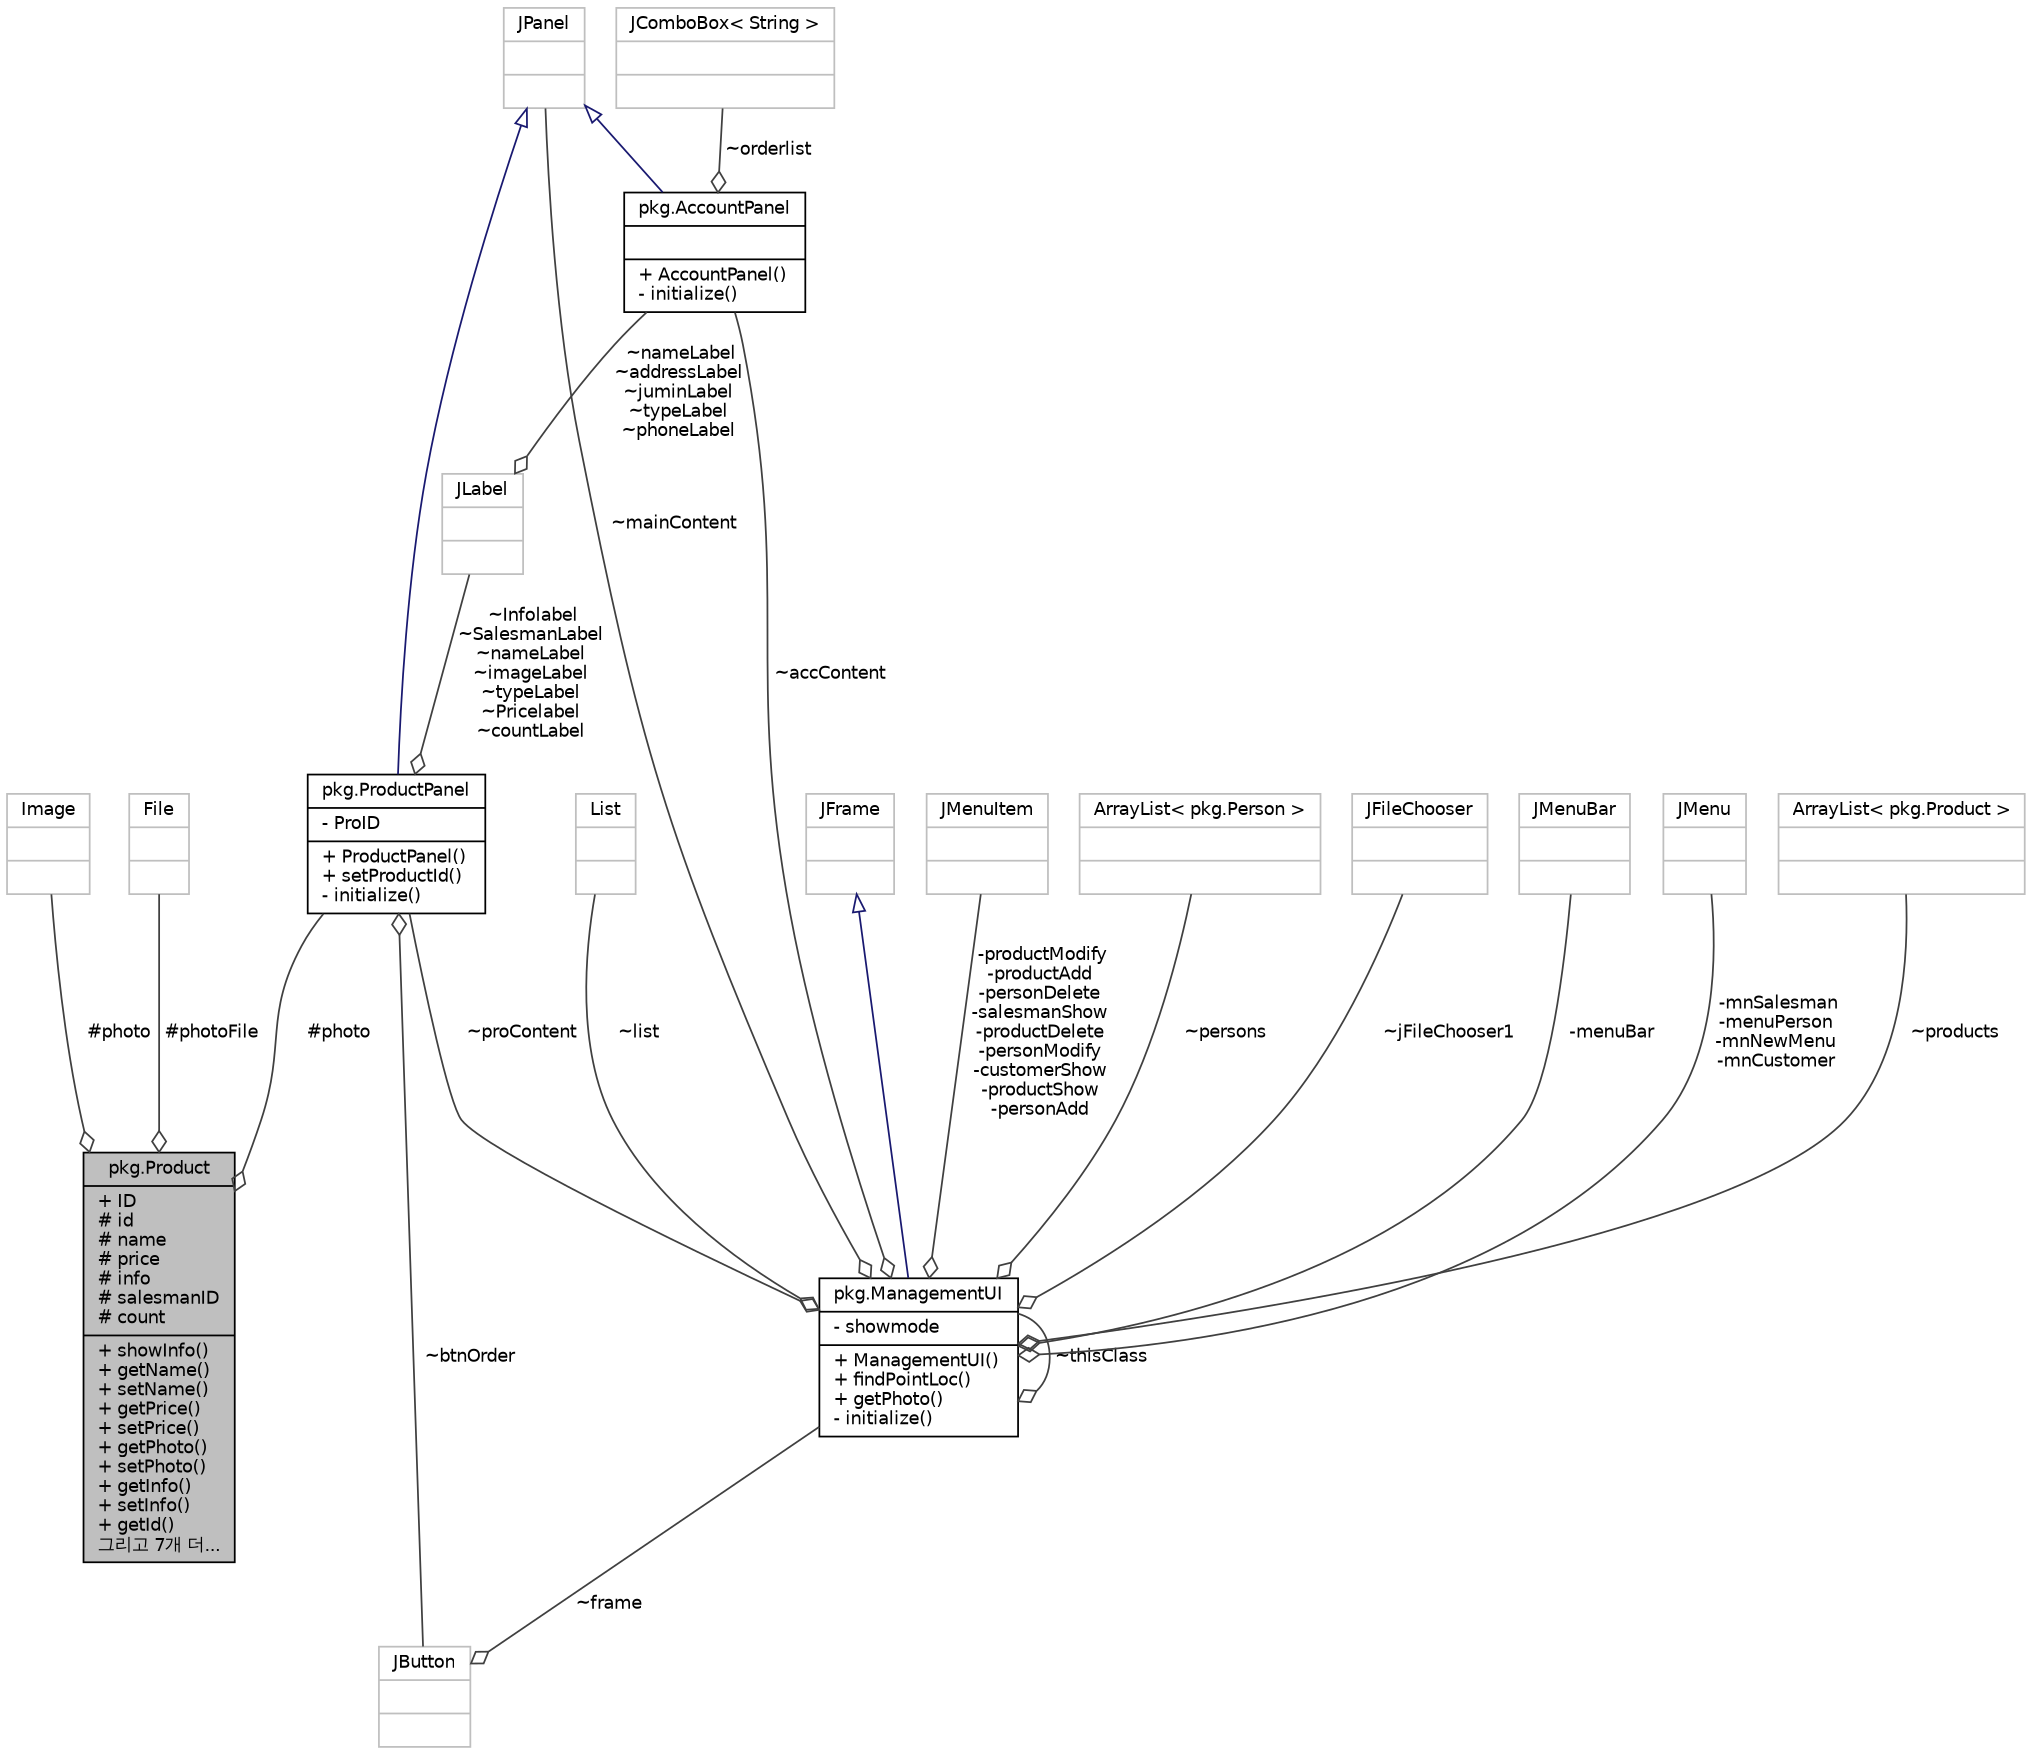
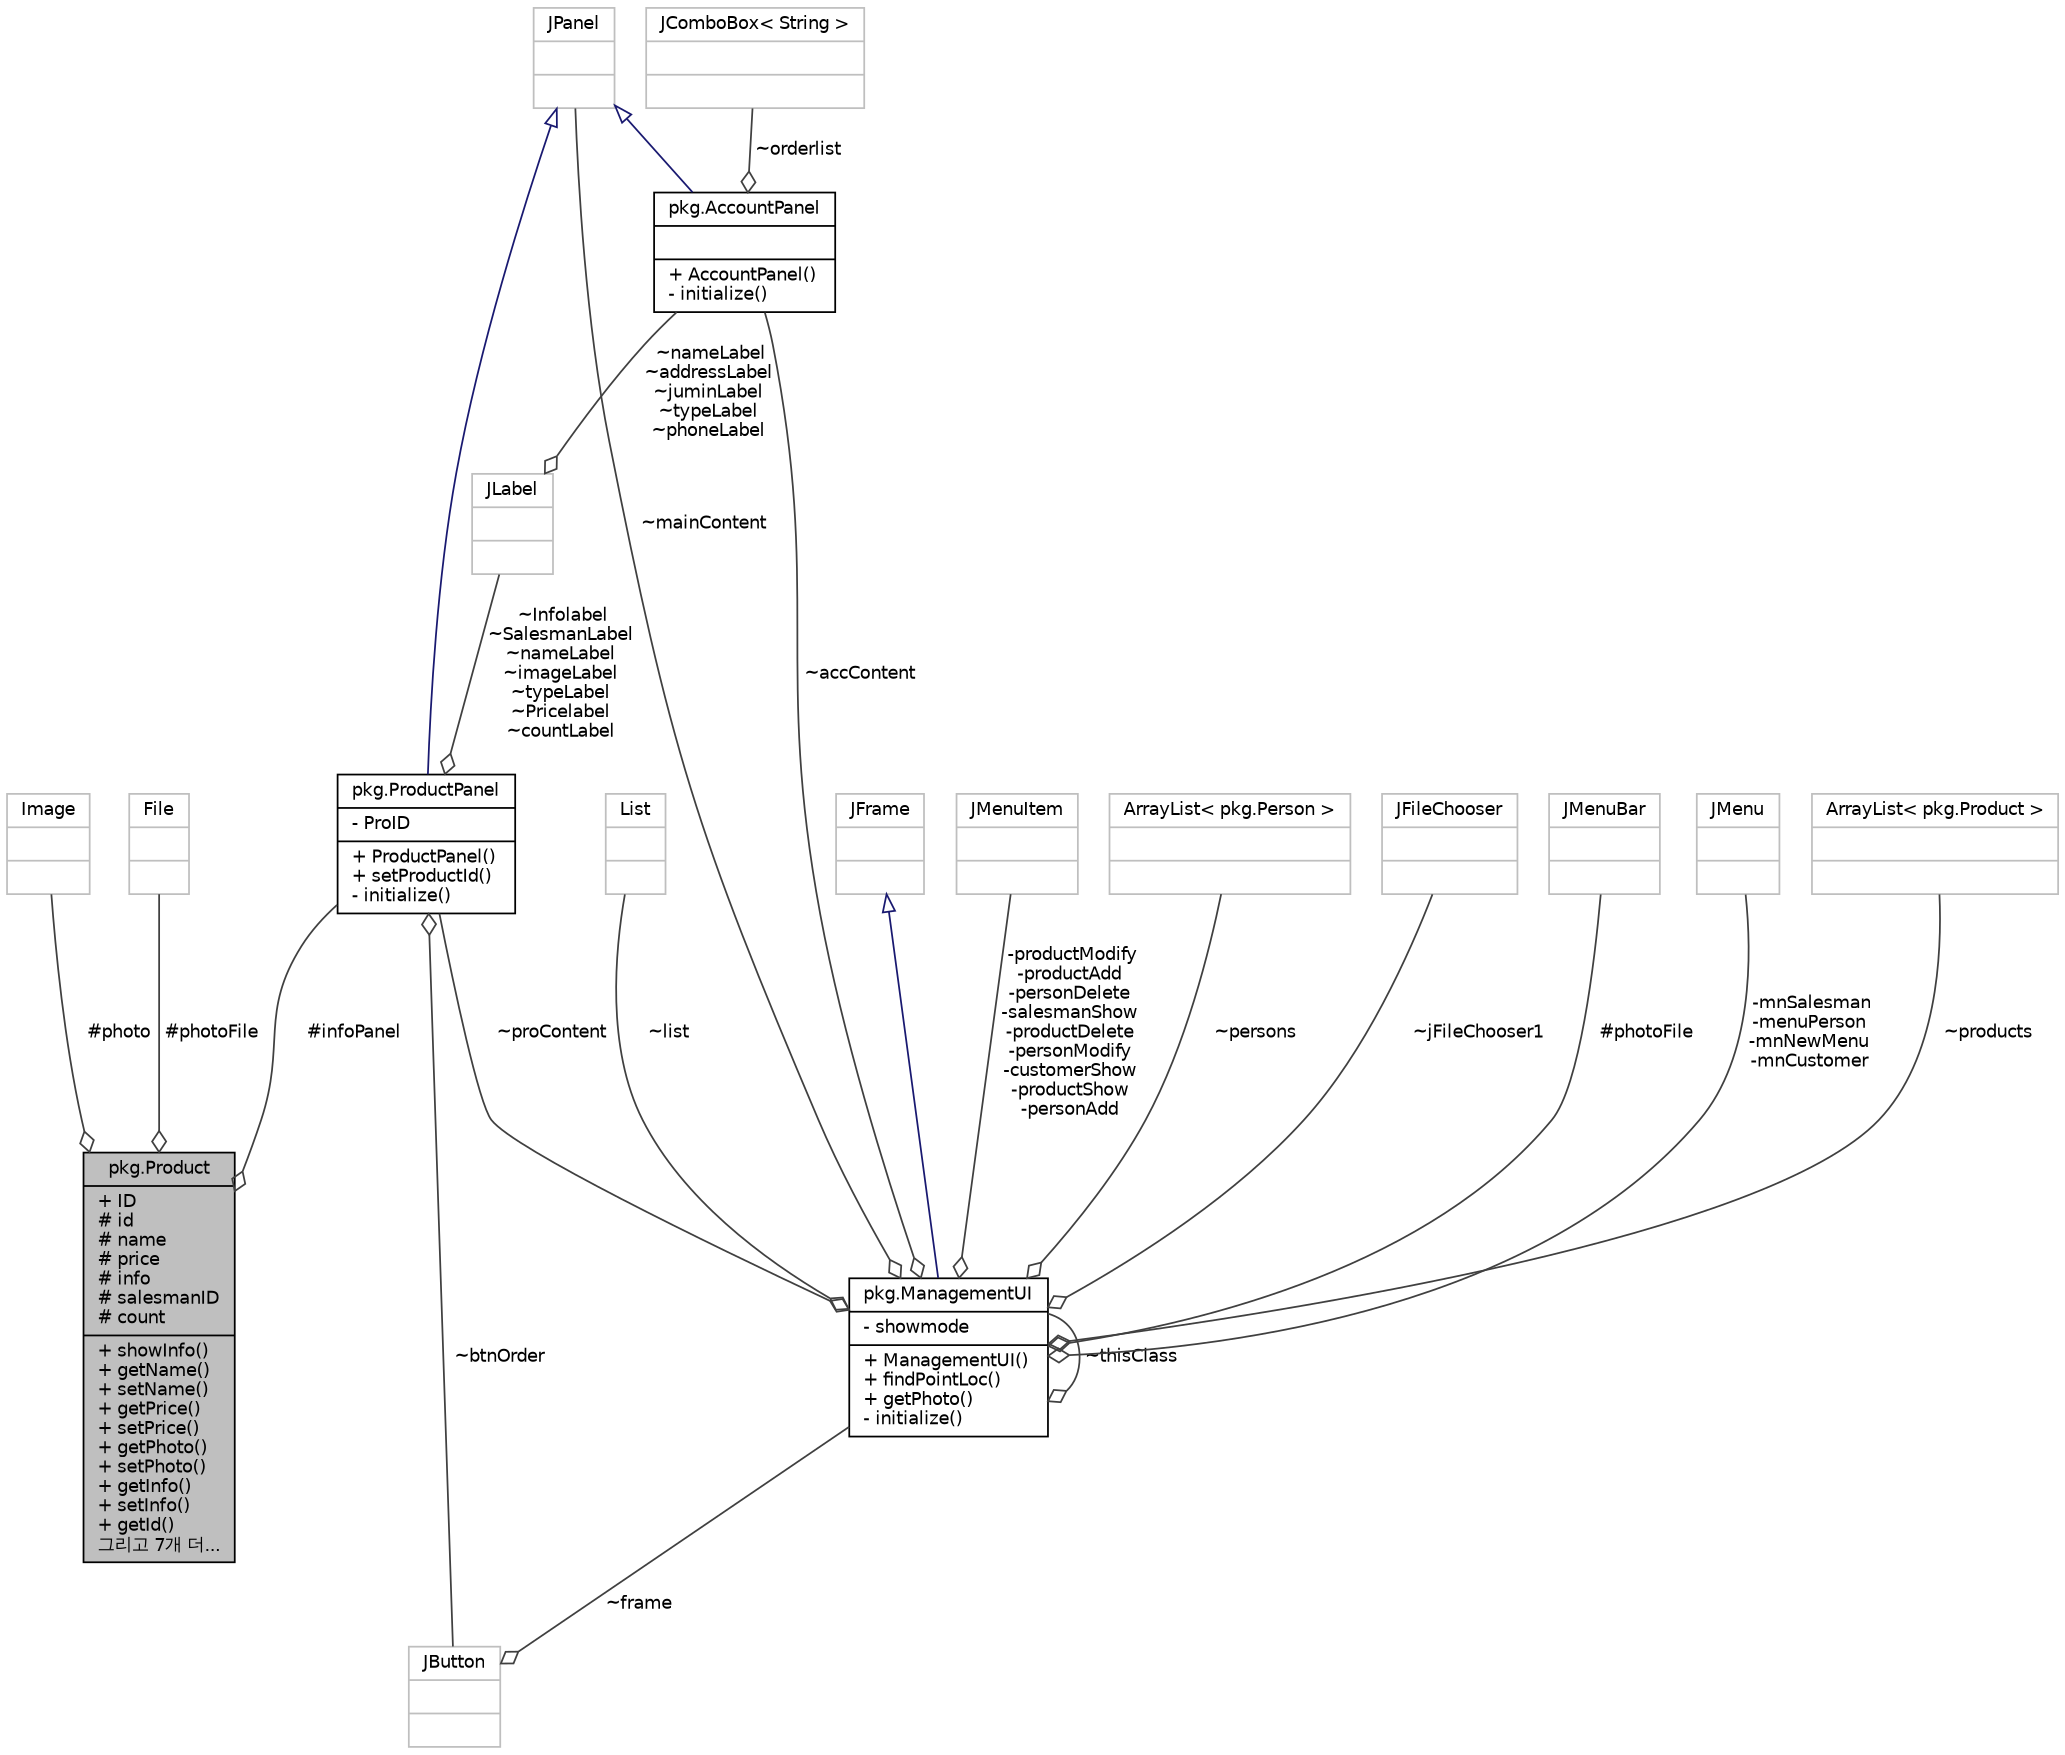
edge "pkg.ProductPanel" -> "pkg.Product": label " #photo" -> " #infoPanel"
edge "JMenuBar" -> "pkg.ManagementUI": label " -menuBar" -> " #photoFile"
